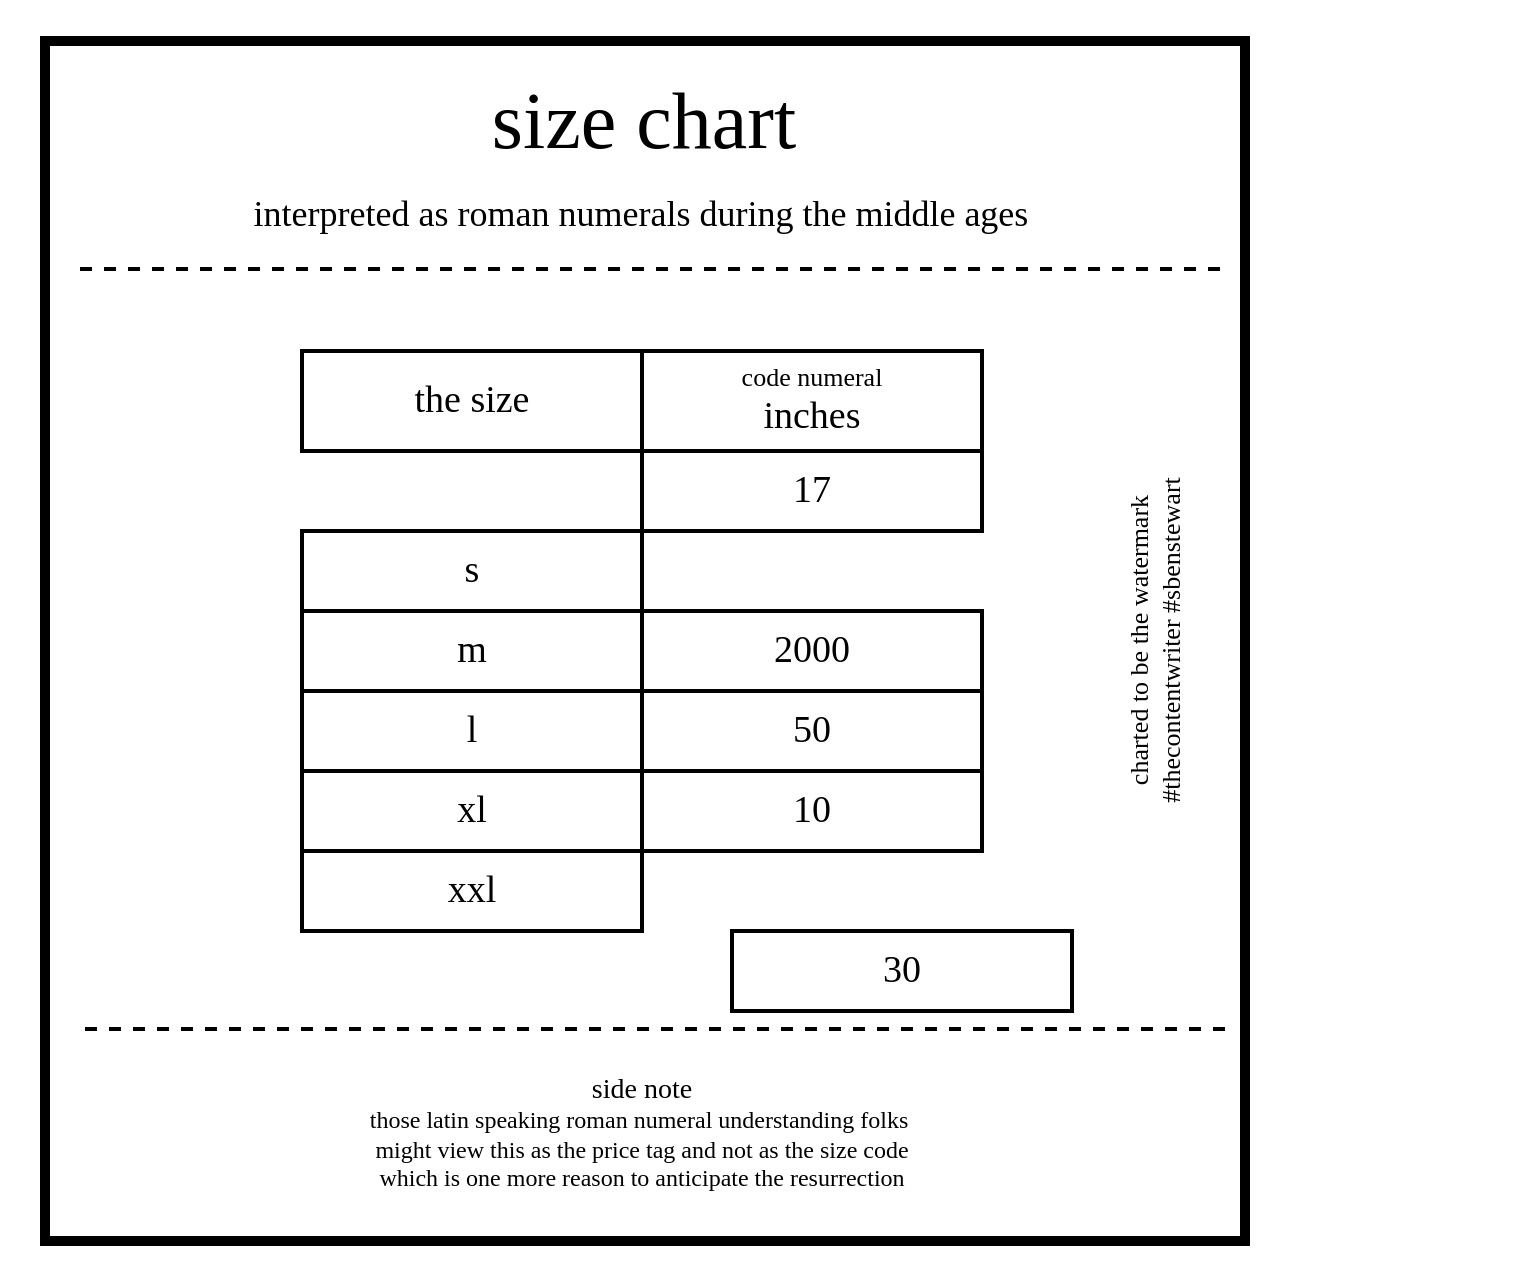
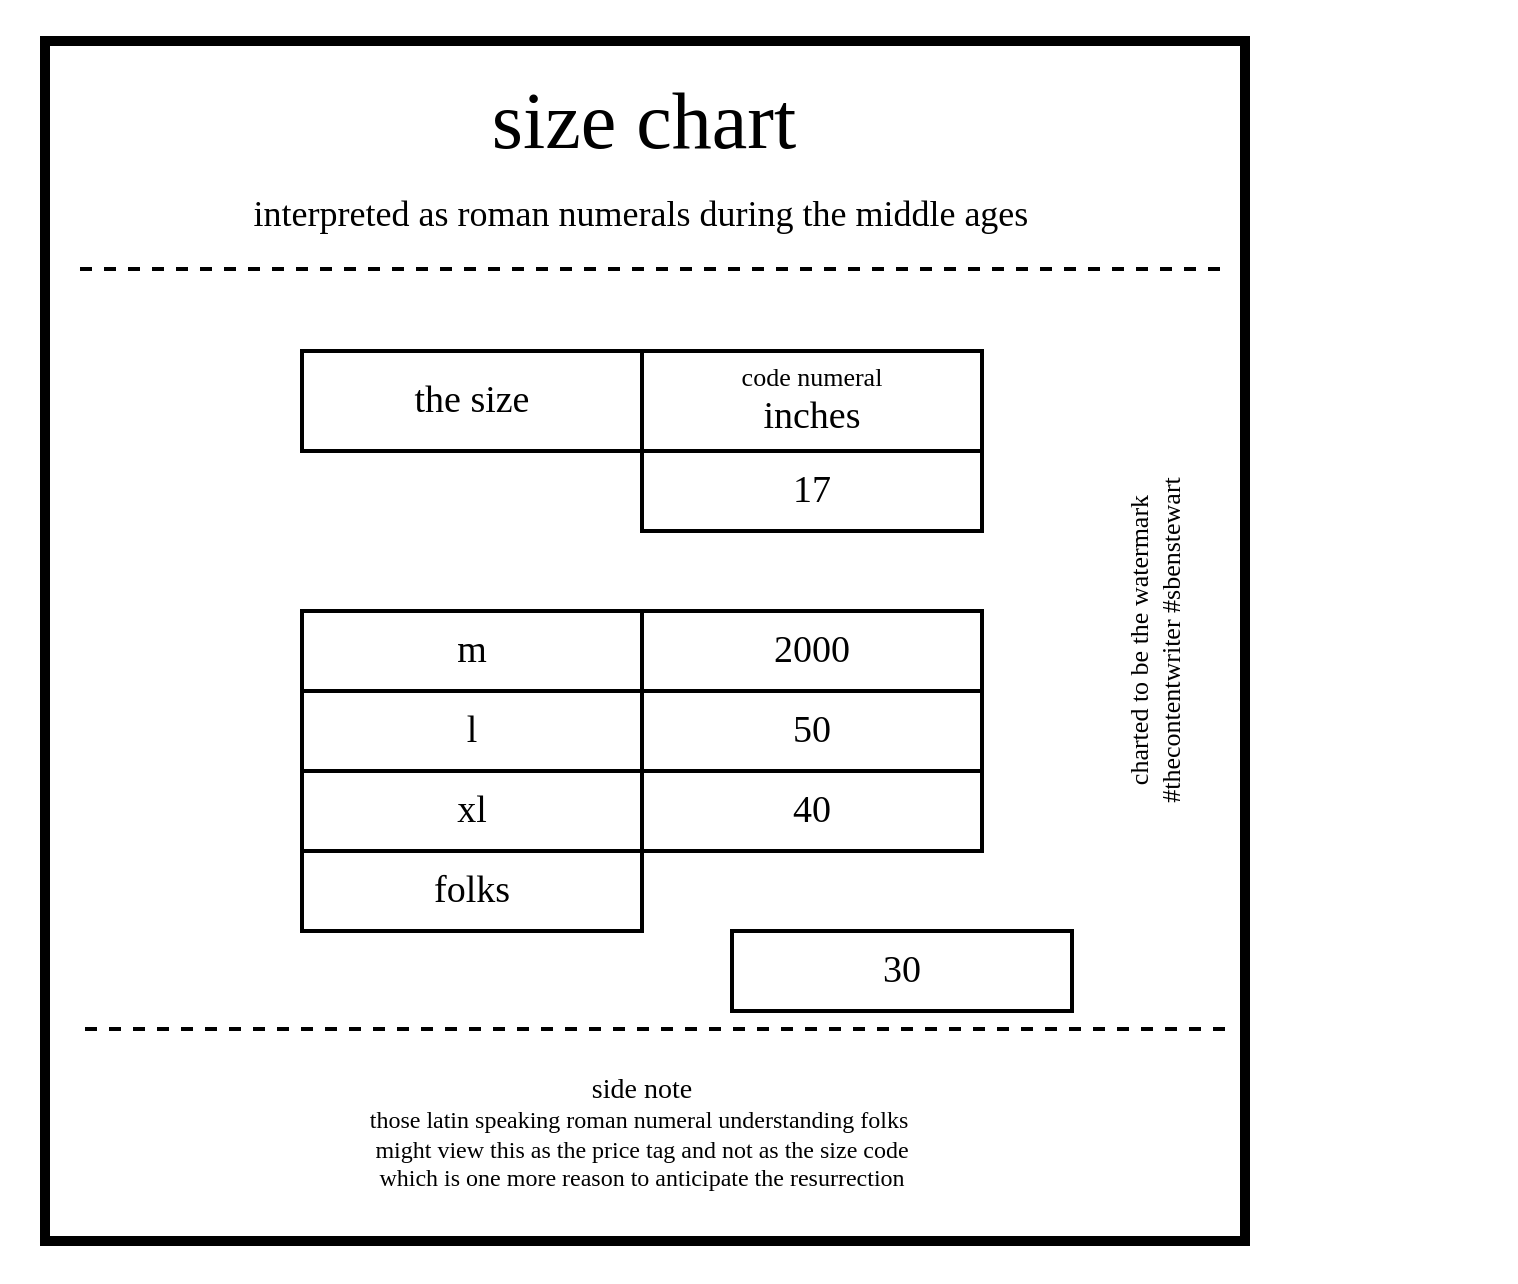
node "s": removed
node "10": label "10" -> "40"
node "xxl": label "xxl" -> "folks"
